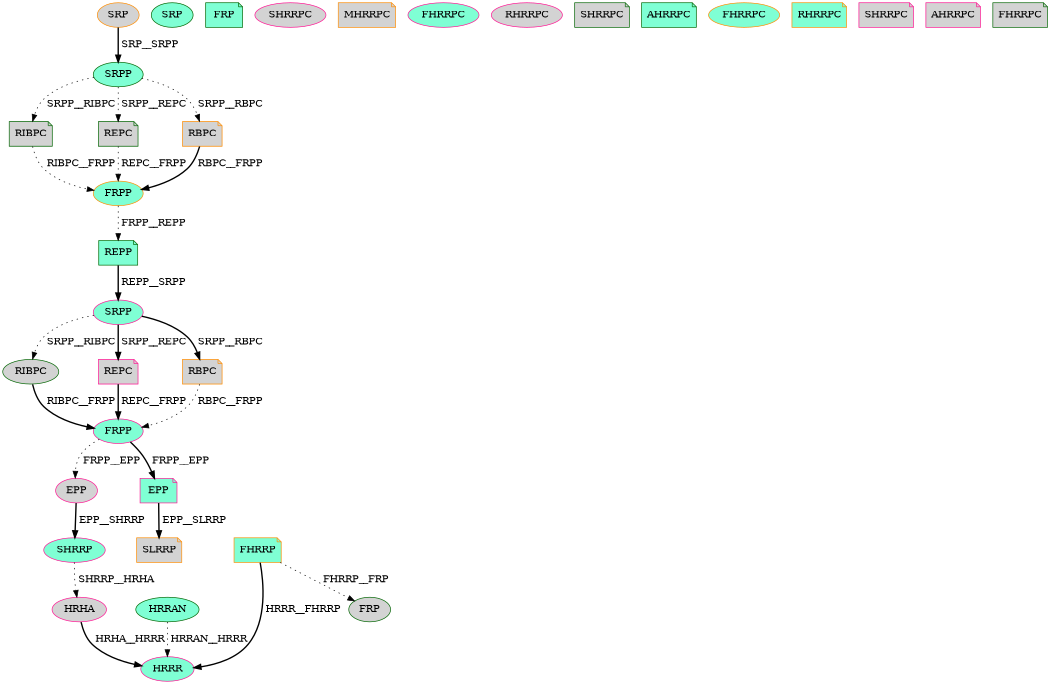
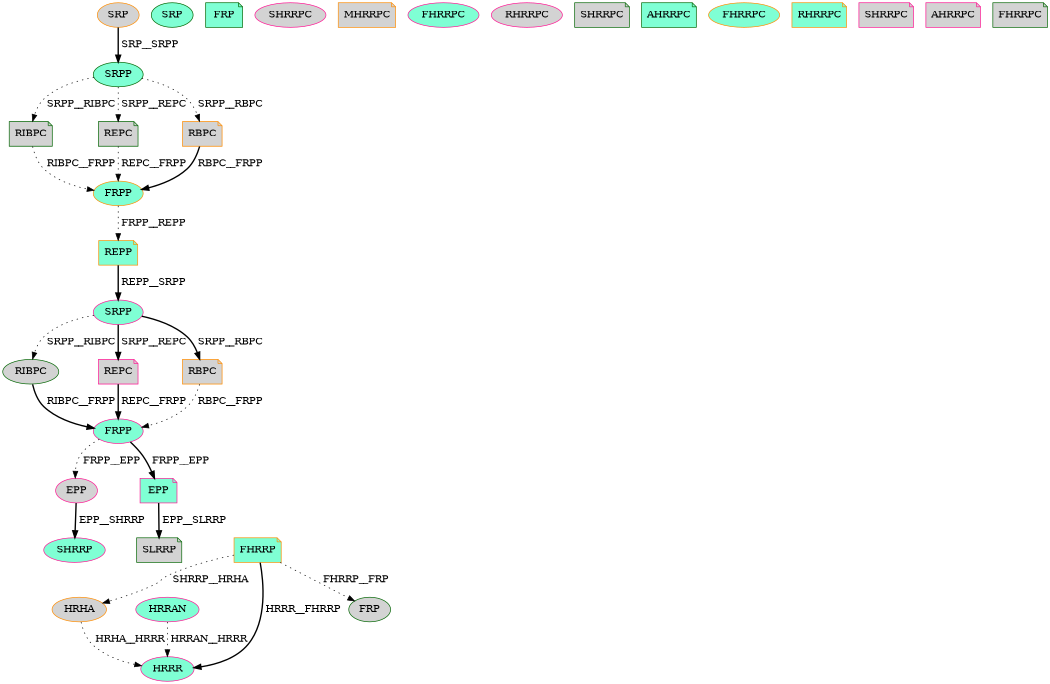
node "REPP": color darkgreen -> darkorange
node "SLRRP": color darkorange -> darkgreen
edge "SHRRP" -> "HRHA": now "FHRRP" -> "HRHA"
node "HRHA": color deeppink -> darkorange
node "HRRAN": color darkgreen -> deeppink
edge "HRHA" -> "HRRR": style bold -> dotted
